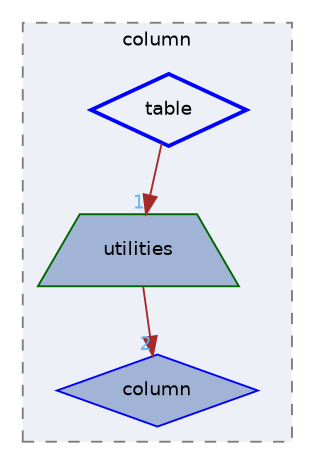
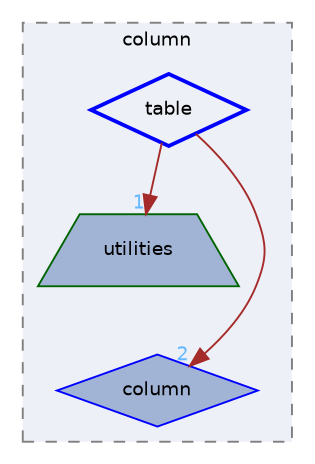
edge "utilities" -> "column": now "table" -> "column"
